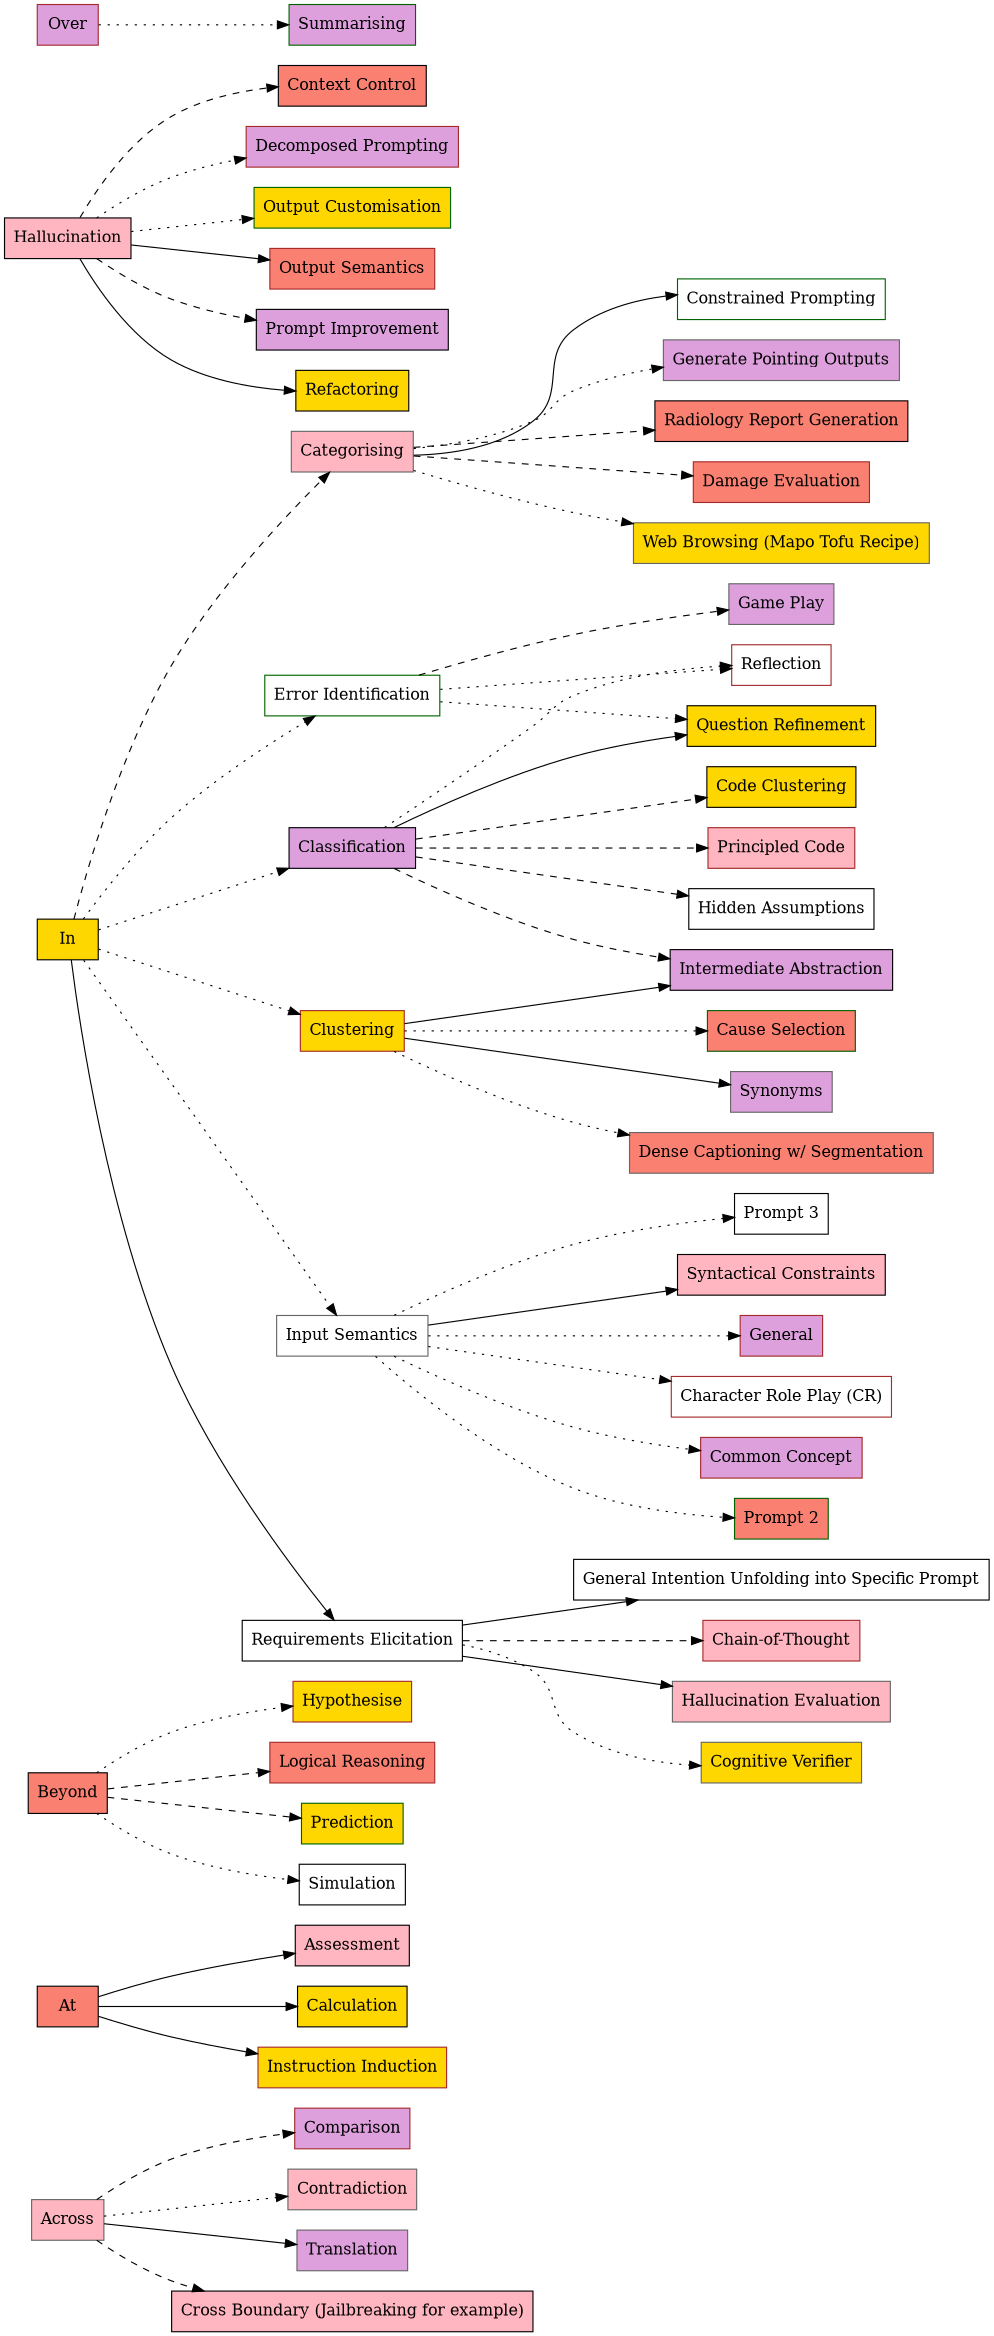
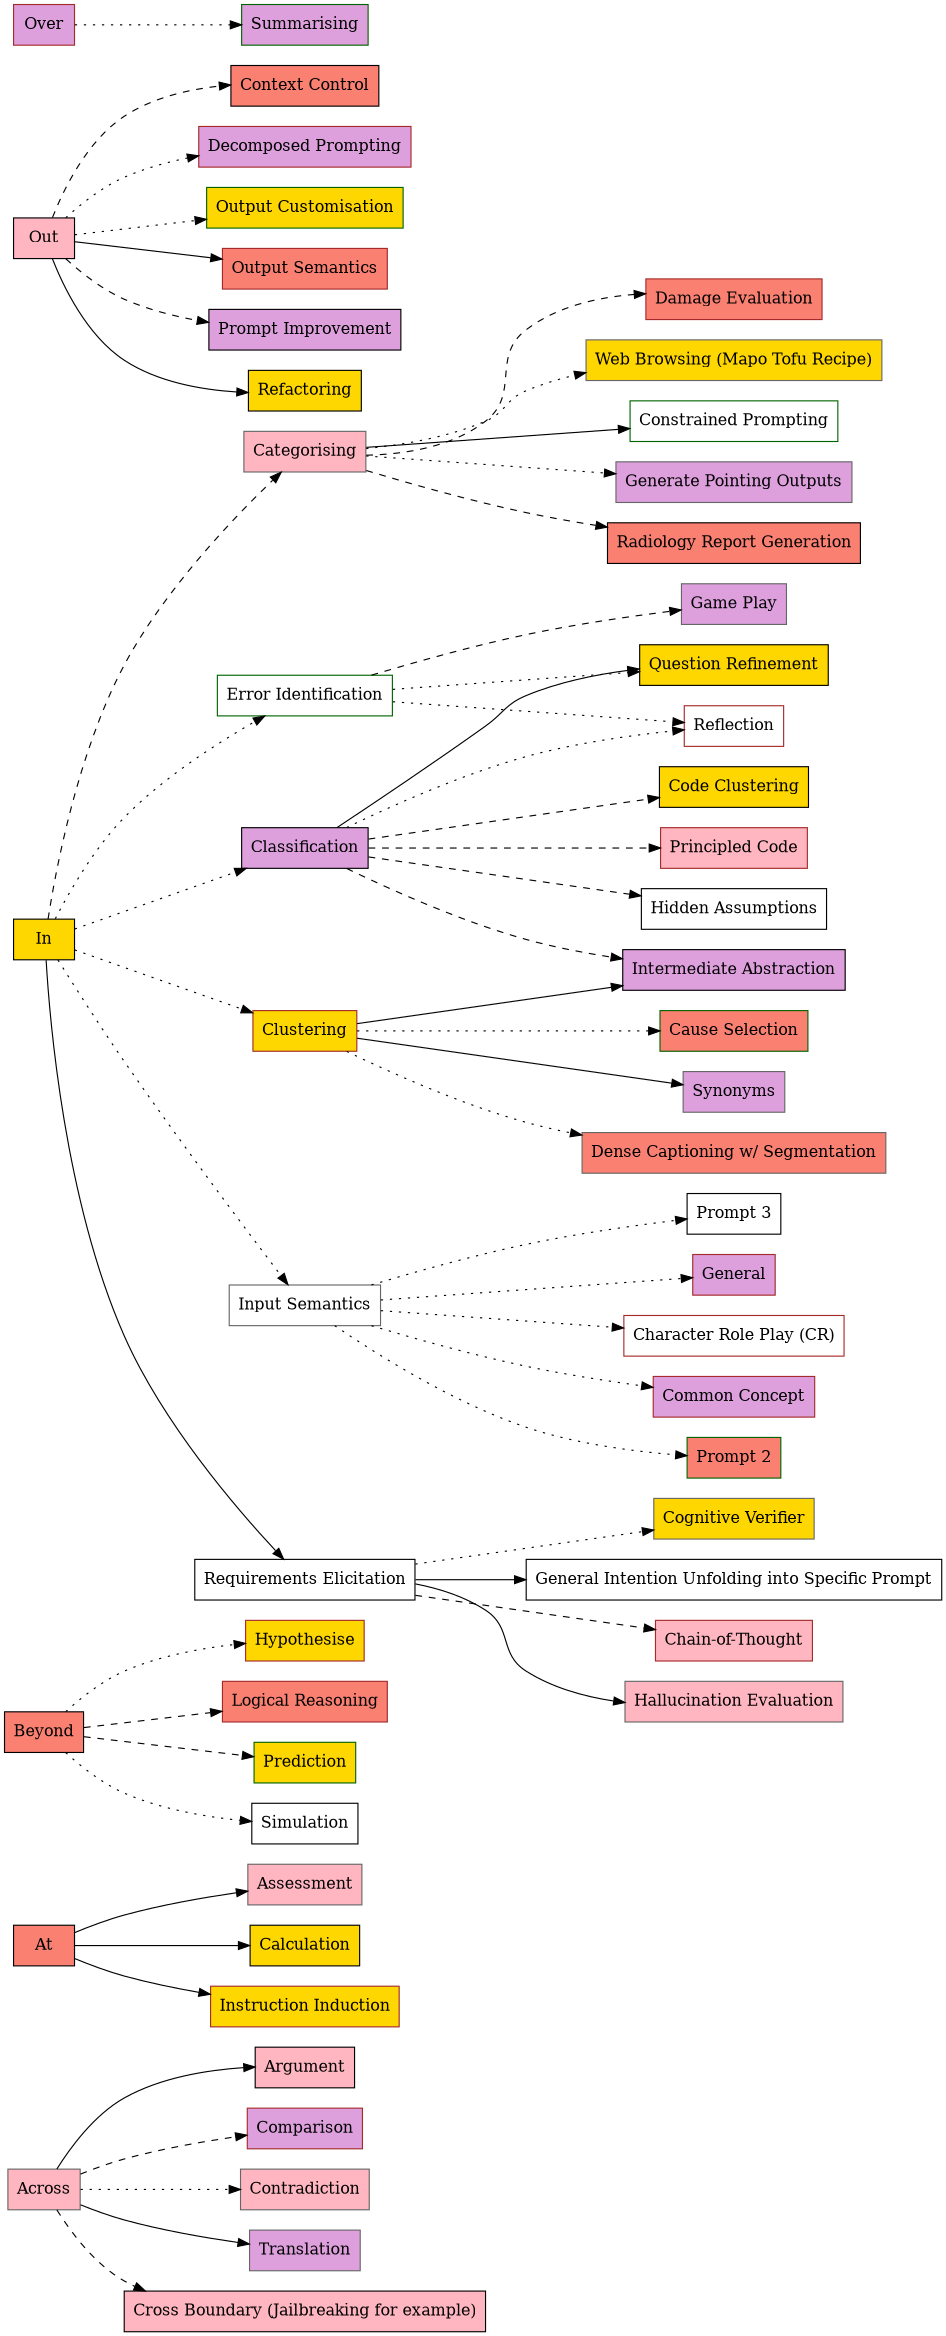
node "Hallucination": label "Hallucination" -> "Out"
node "Syntactical Constraints": removed
node "Assessment": color black -> gray40
node "Argument": added
